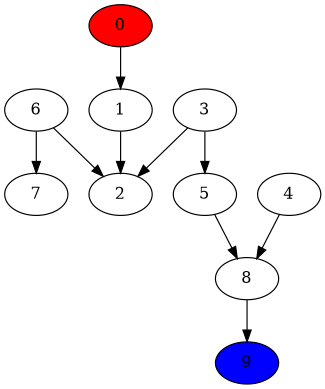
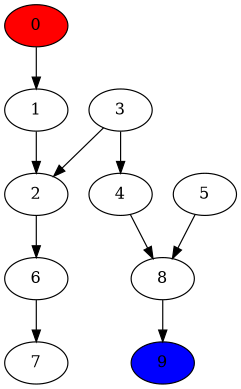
edge "3" -> "5": now "3" -> "4"
edge "6" -> "2": reversed
